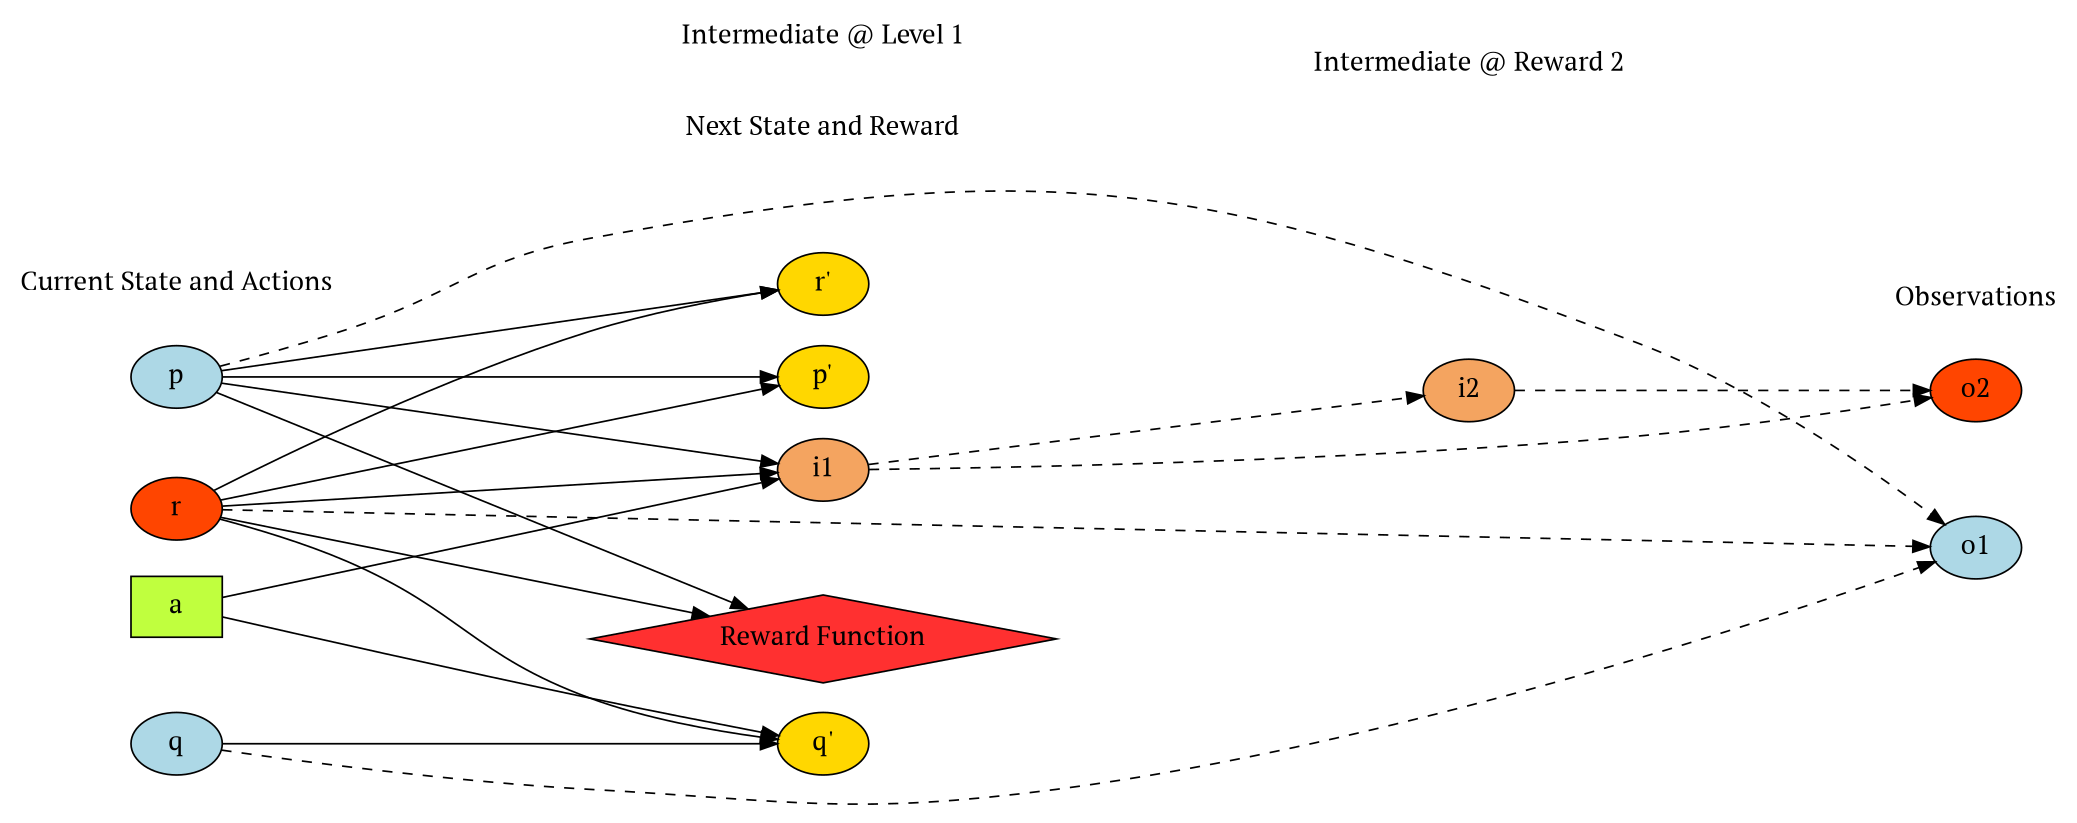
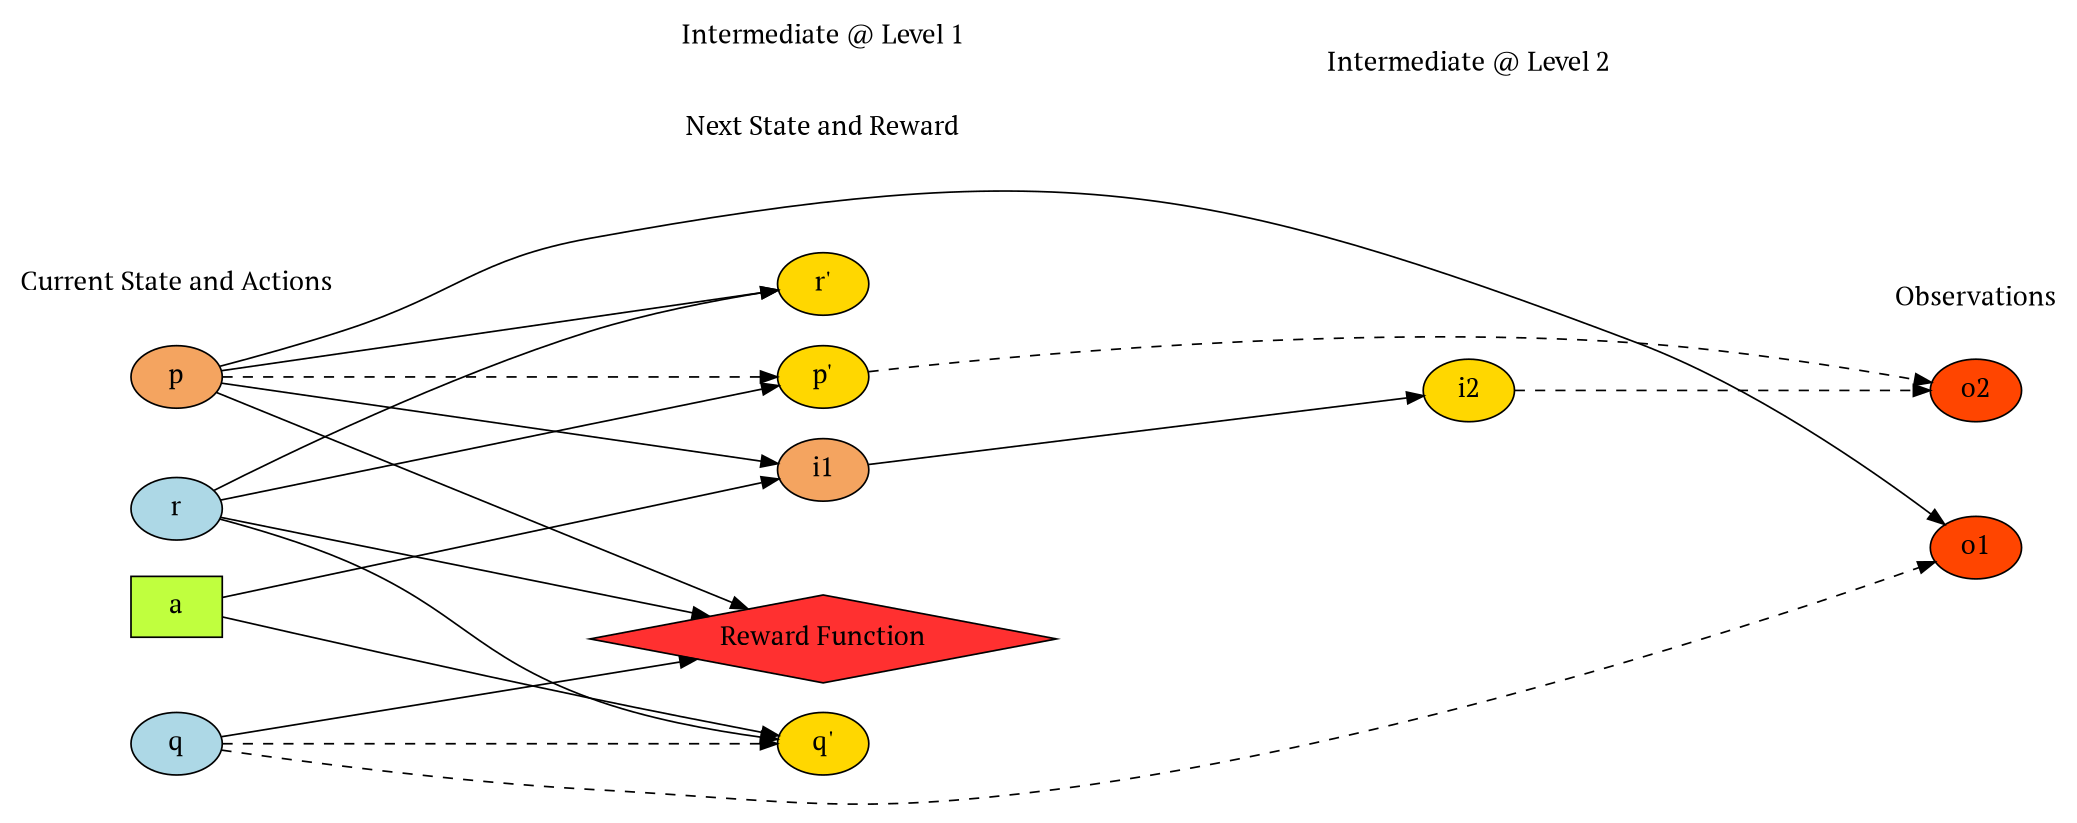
node "Intermediate @ Reward 2": label "Intermediate @ Reward 2" -> "Intermediate @ Level 2"
edge "p" -> "o1": style dashed -> solid
node "p": fillcolor lightblue -> sandybrown
edge "p" -> "p'": style solid -> dashed
node "i2": fillcolor sandybrown -> gold
edge "i1" -> "i2": style dashed -> solid
edge "i1" -> "o2": now "p'" -> "o2"
edge "r" -> "i1": removed
node "r": fillcolor orangered -> lightblue
edge "r" -> "o1": removed
node "o1": fillcolor lightblue -> orangered
edge "q" -> "Reward Function": added
edge "q" -> "q'": style solid -> dashed
